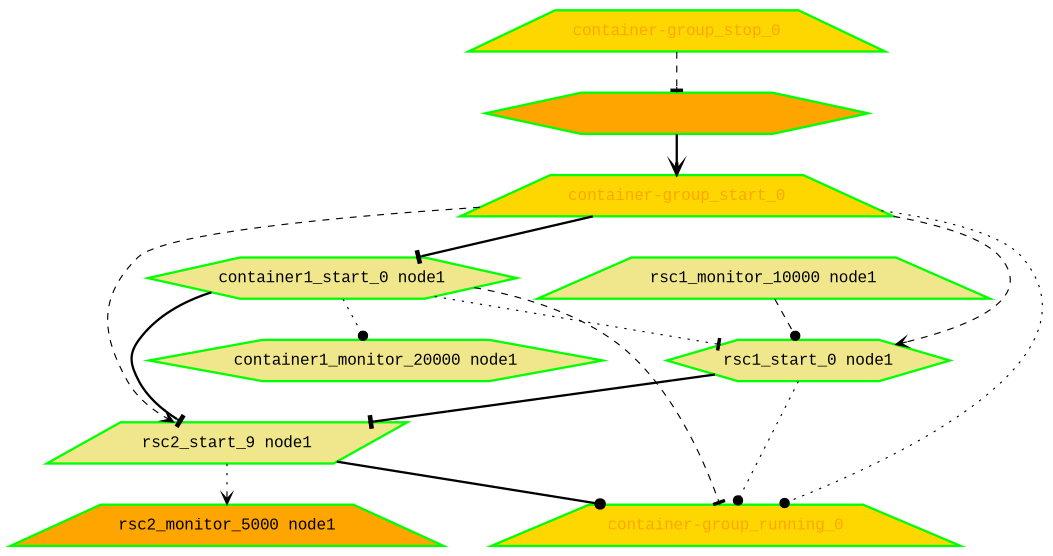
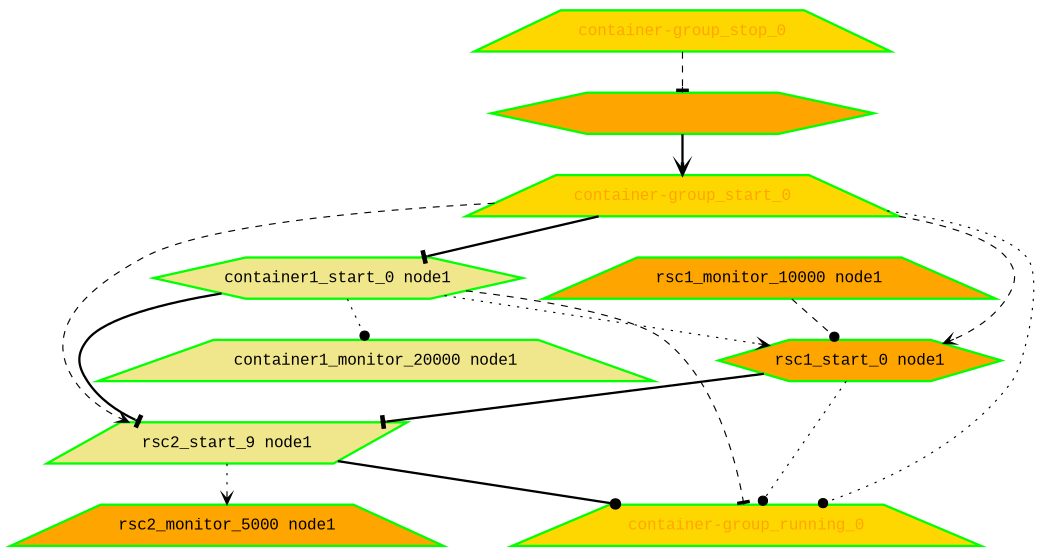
node "rsc1_monitor_10000 node1": fillcolor khaki -> orange
edge "container1_start_0 node1" -> "rsc1_start_0 node1": arrowhead tee -> vee
node "container1_monitor_20000 node1": shape hexagon -> trapezium
node "rsc1_start_0 node1": fillcolor khaki -> orange
